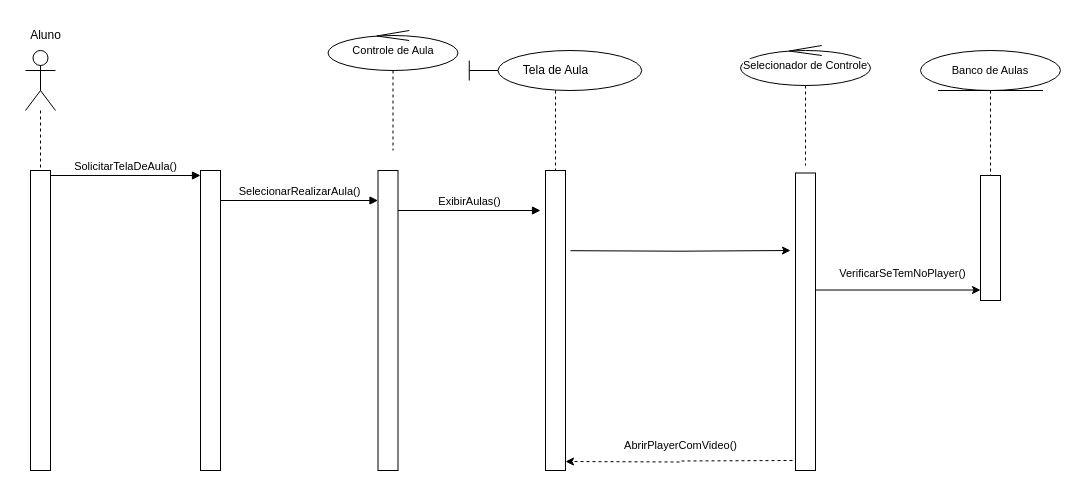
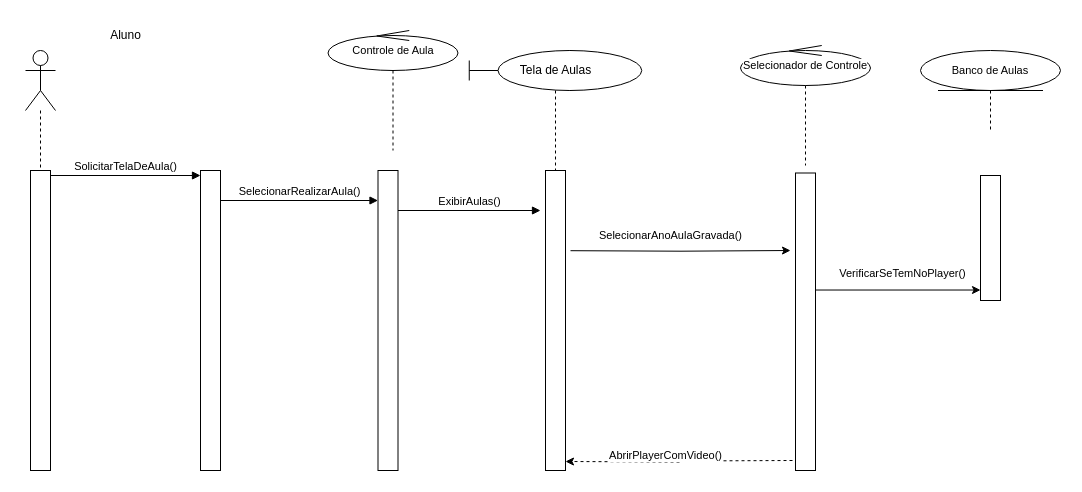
node "Aluno": moved (46, 36) -> (126, 36)
node "Tela de Aula": label "Tela de Aula" -> "Tela de Aulas"
node "Banco de Aulas": size 140x125 -> 140x80
node "SelecionarAnoAulaGravada()": added
node "AbrirPlayerComVideo()": moved (681, 446) -> (666, 456)
